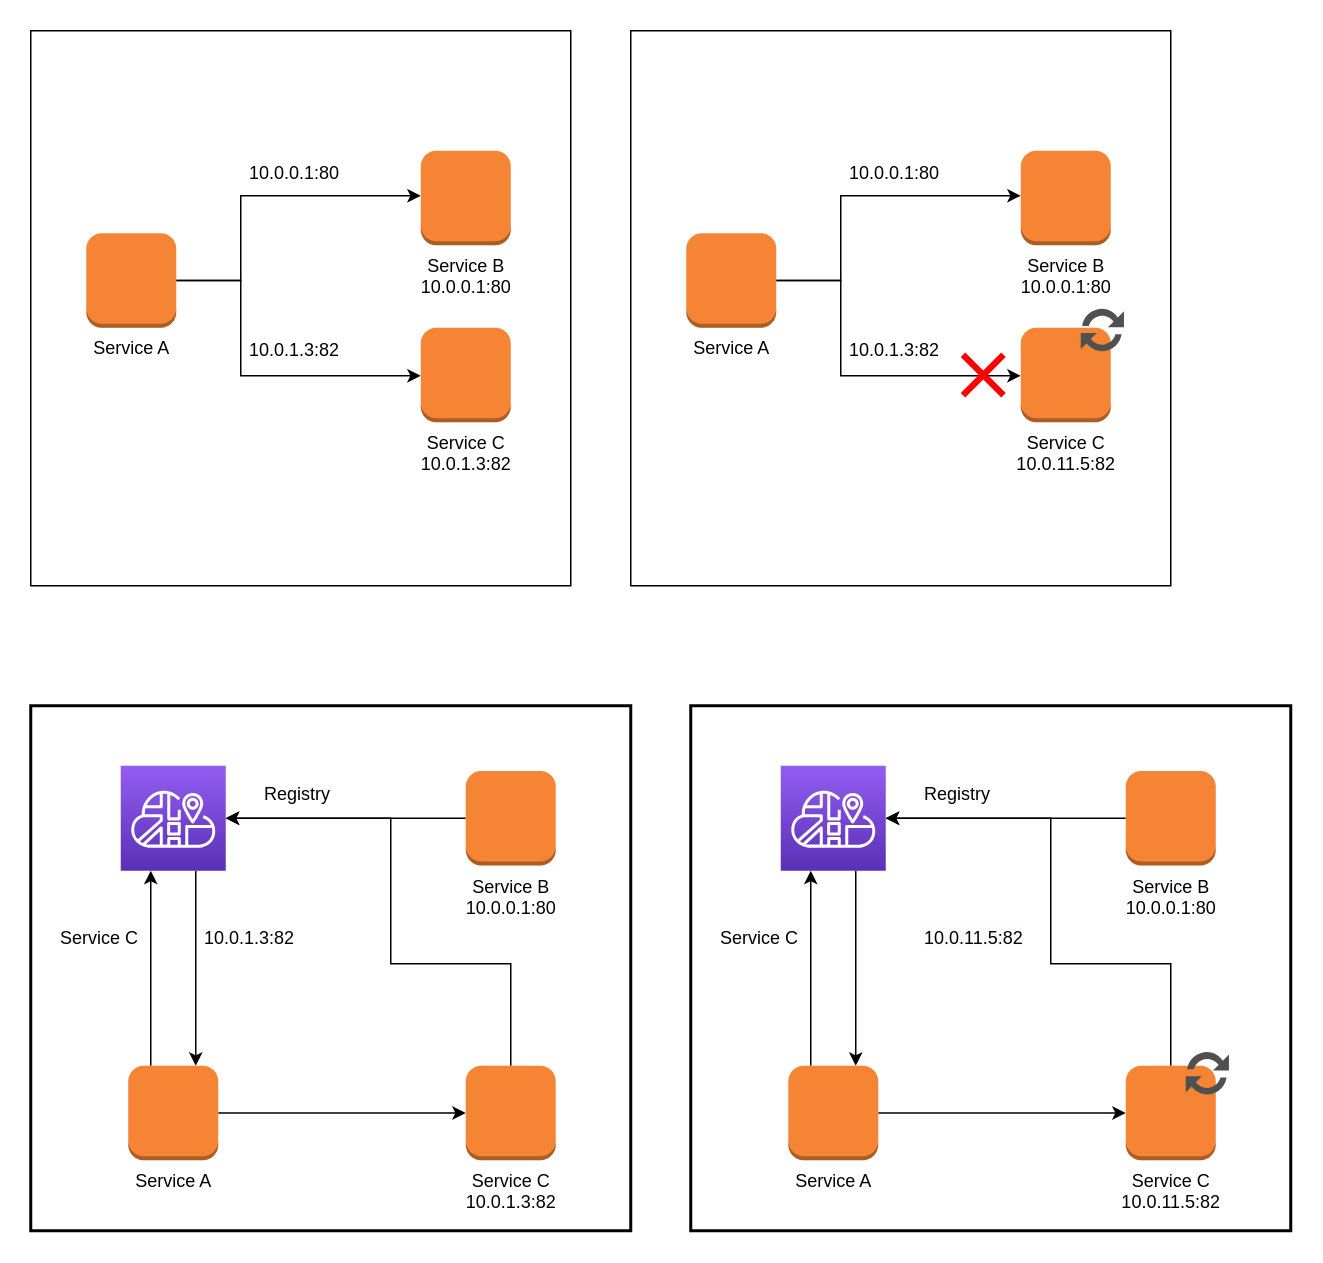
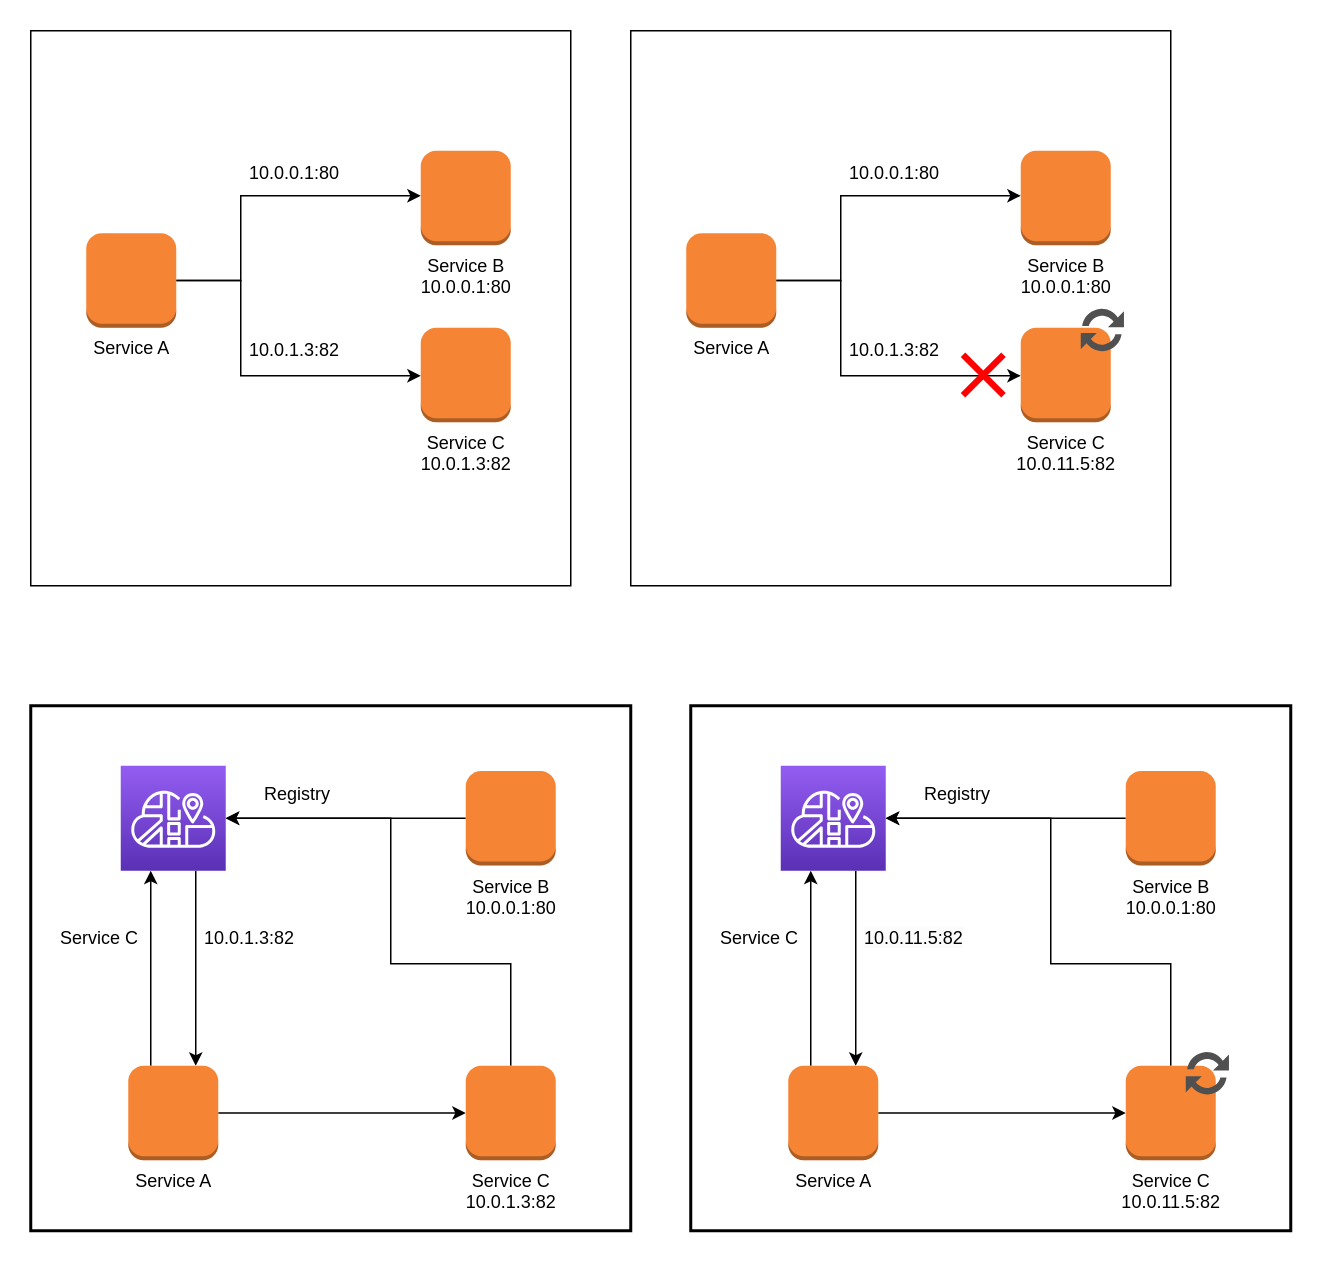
node "10.0.11.5:82": moved (983, 938) -> (923, 938)
